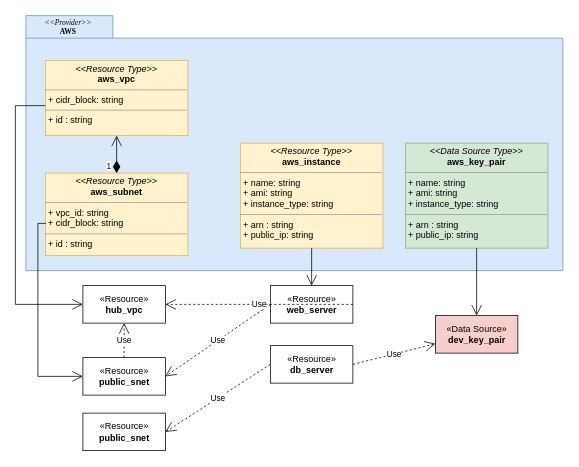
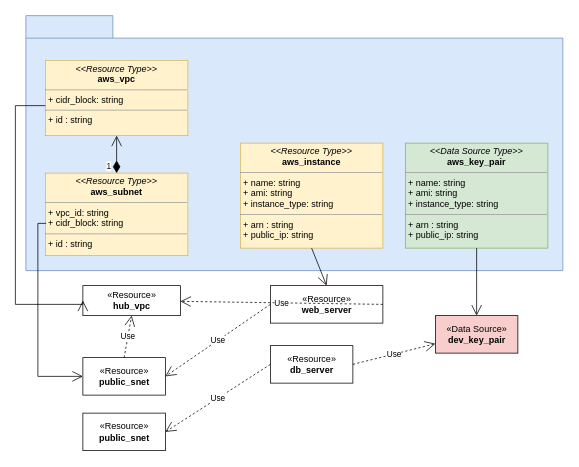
node "<<Provider>> AWS": removed
node "«Resource» hub_vpc": size 83x38 -> 98x30
node "«Resource» web_server": size 83x38 -> 113x38
